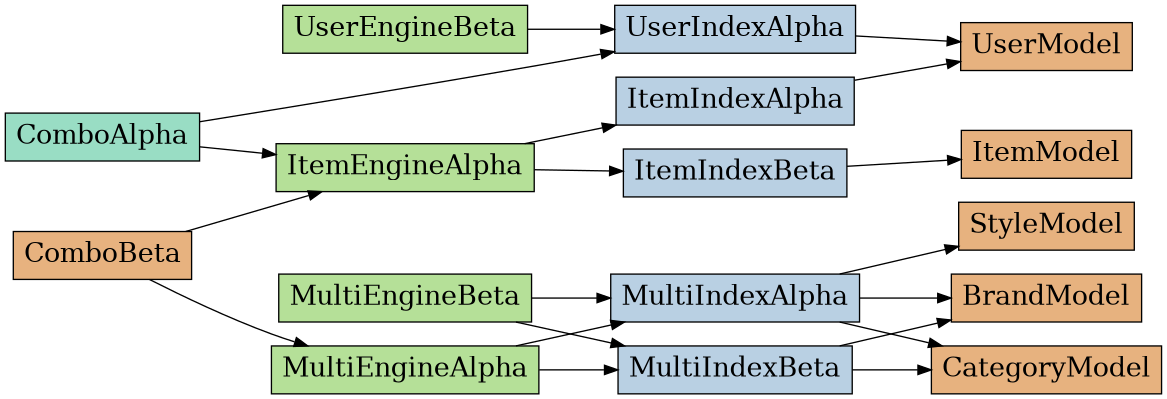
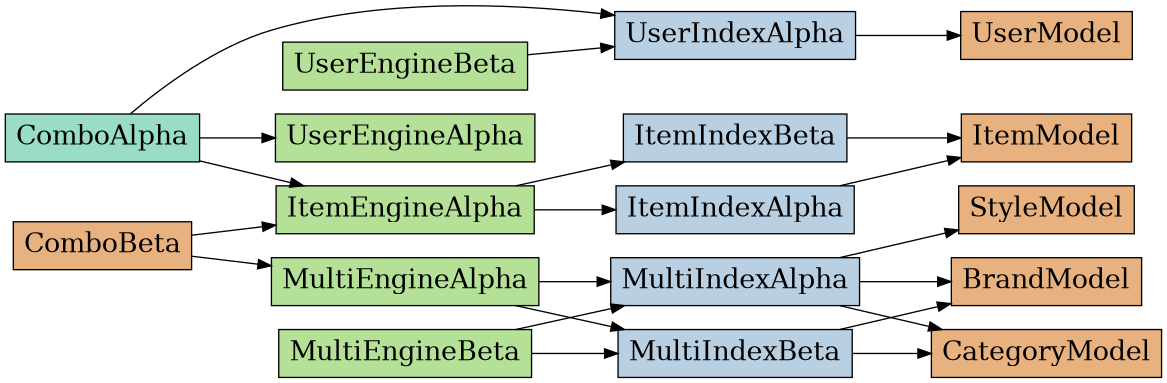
edge "ItemIndexAlpha" -> "UserModel": now "ItemIndexAlpha" -> "ItemModel"
node "UserEngineAlpha": added
